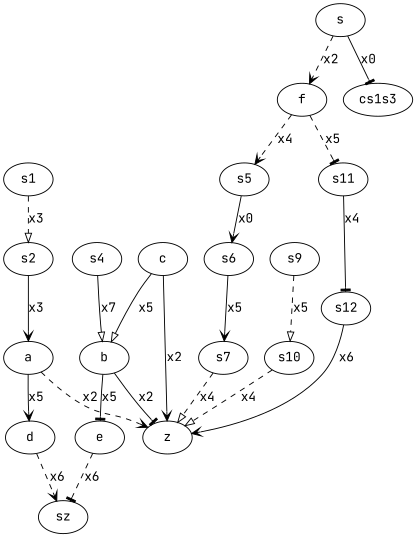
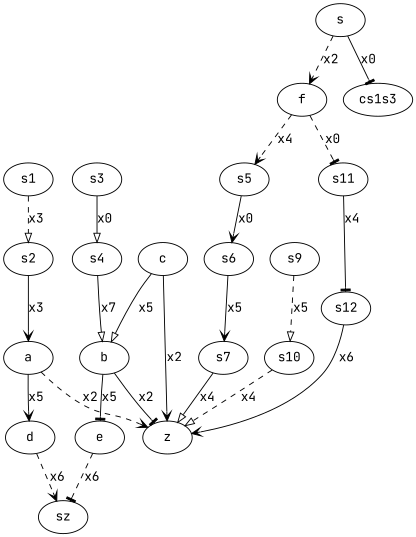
edge "f" -> "s11": label "x5" -> "x0"
node "s3": added
edge "s7" -> "z": style dashed -> solid
